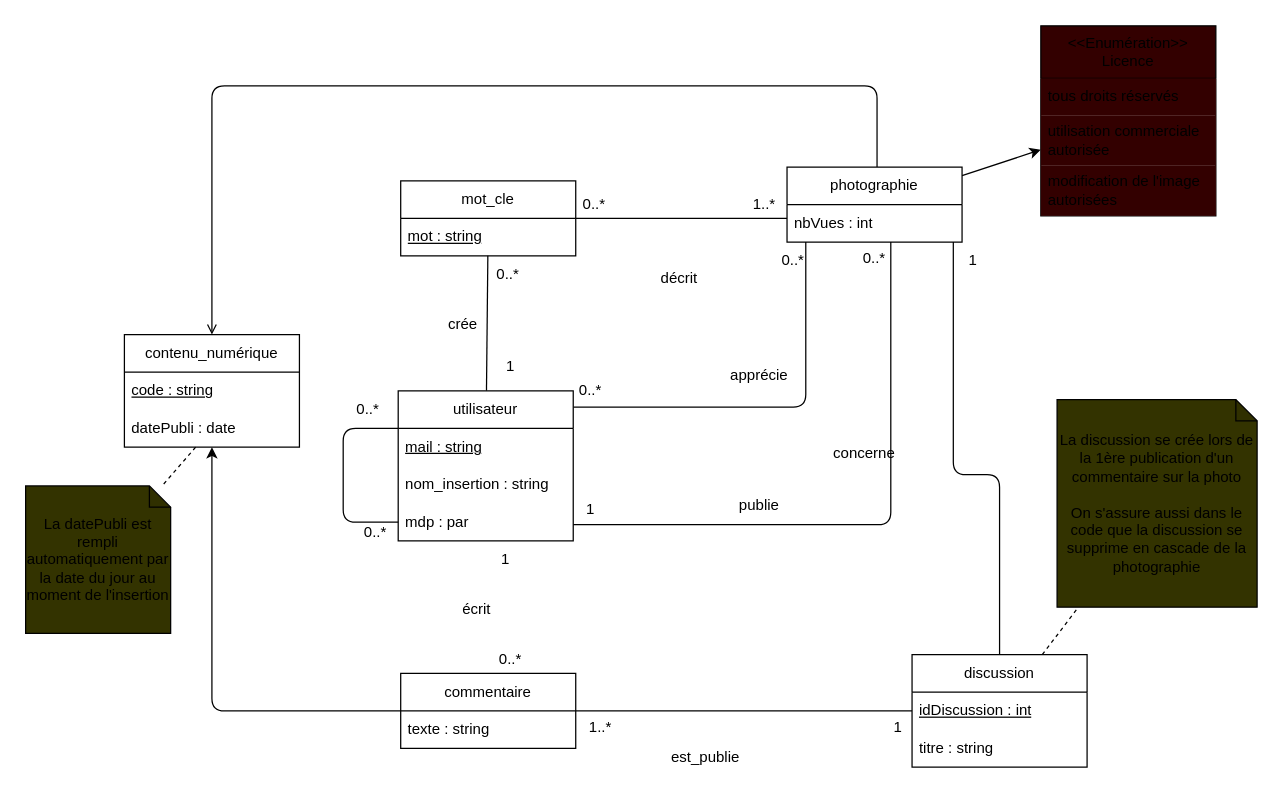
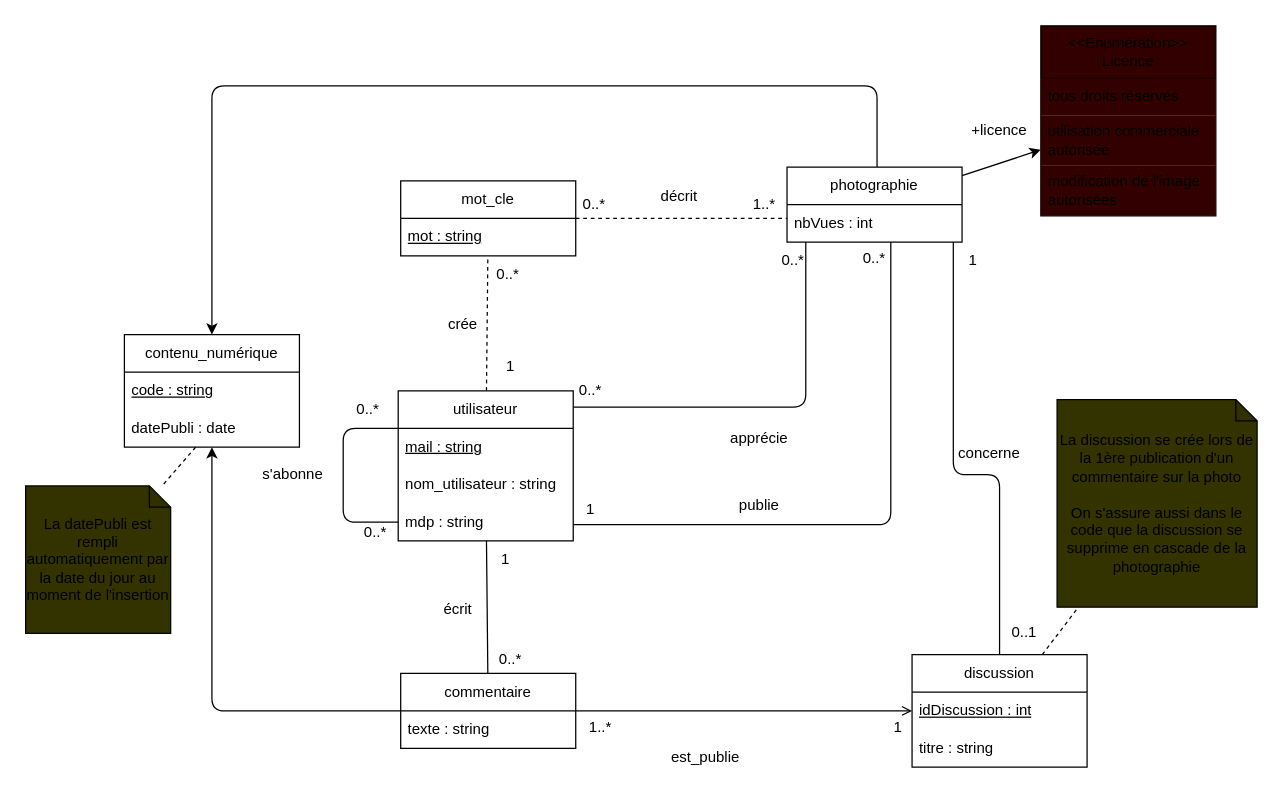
node "+licence": added
edge "photographie" -- "mot : string": style solid -> dashed
node "décrit": moved (679, 278) -> (679, 197)
edge "mot_cle" -- "utilisateur": style solid -> dashed
edge "photographie" -> "contenu_numérique": arrowhead open -> classic
node "apprécie": moved (759, 376) -> (759, 438)
node "concerne": moved (864, 453) -> (989, 453)
node "s'abonne": added
node "nom_insertion : string": label "nom_insertion : string" -> "nom_utilisateur : string"
node "mdp : par": label "mdp : par" -> "mdp : string"
edge "utilisateur" -- "commentaire": added
node "écrit": moved (477, 609) -> (458, 609)
node "0..1": added
edge "discussion" -- "texte : string": arrowhead none -> open
